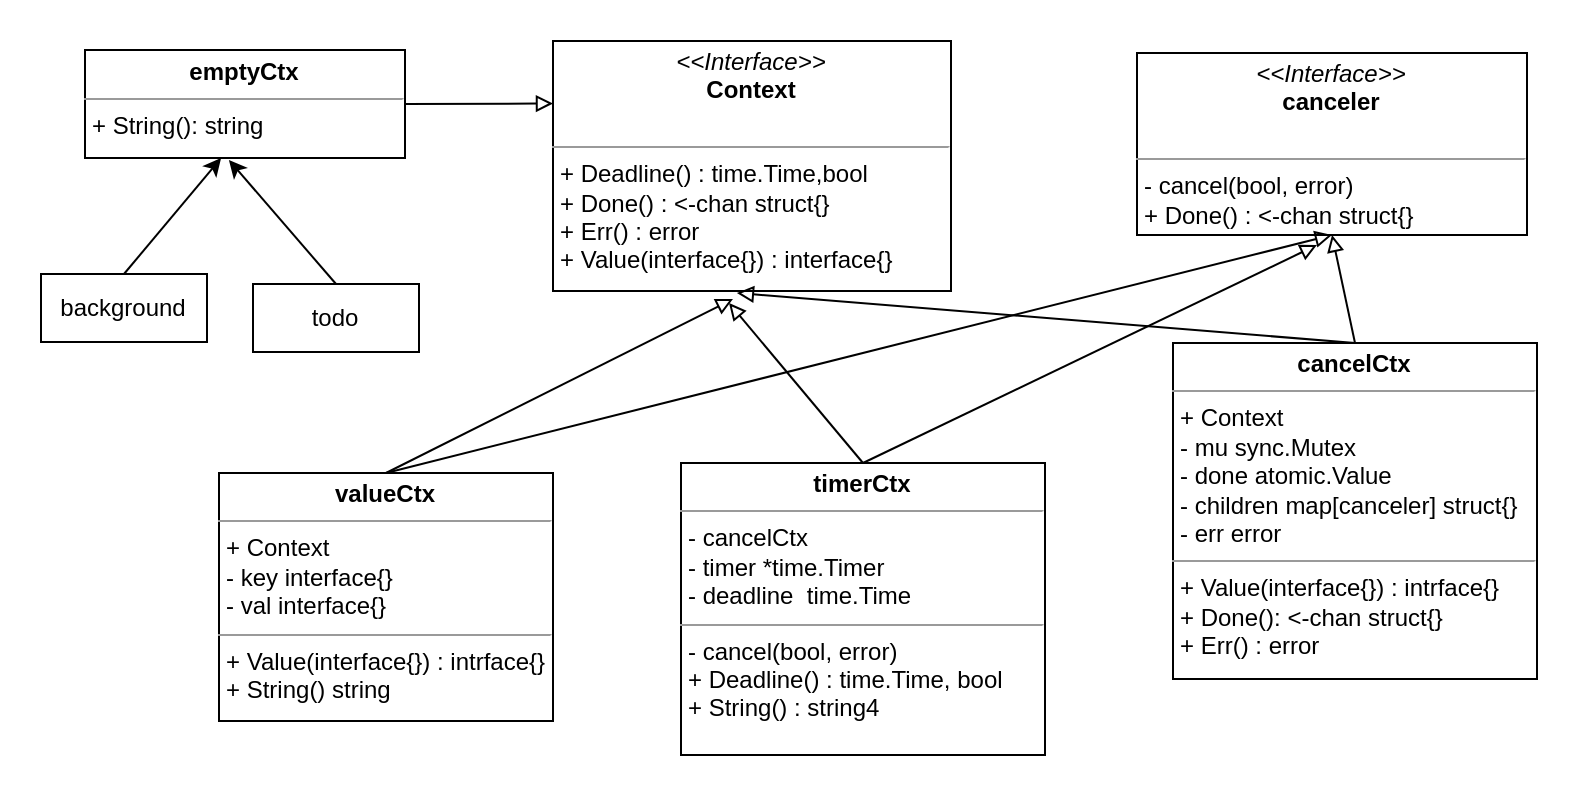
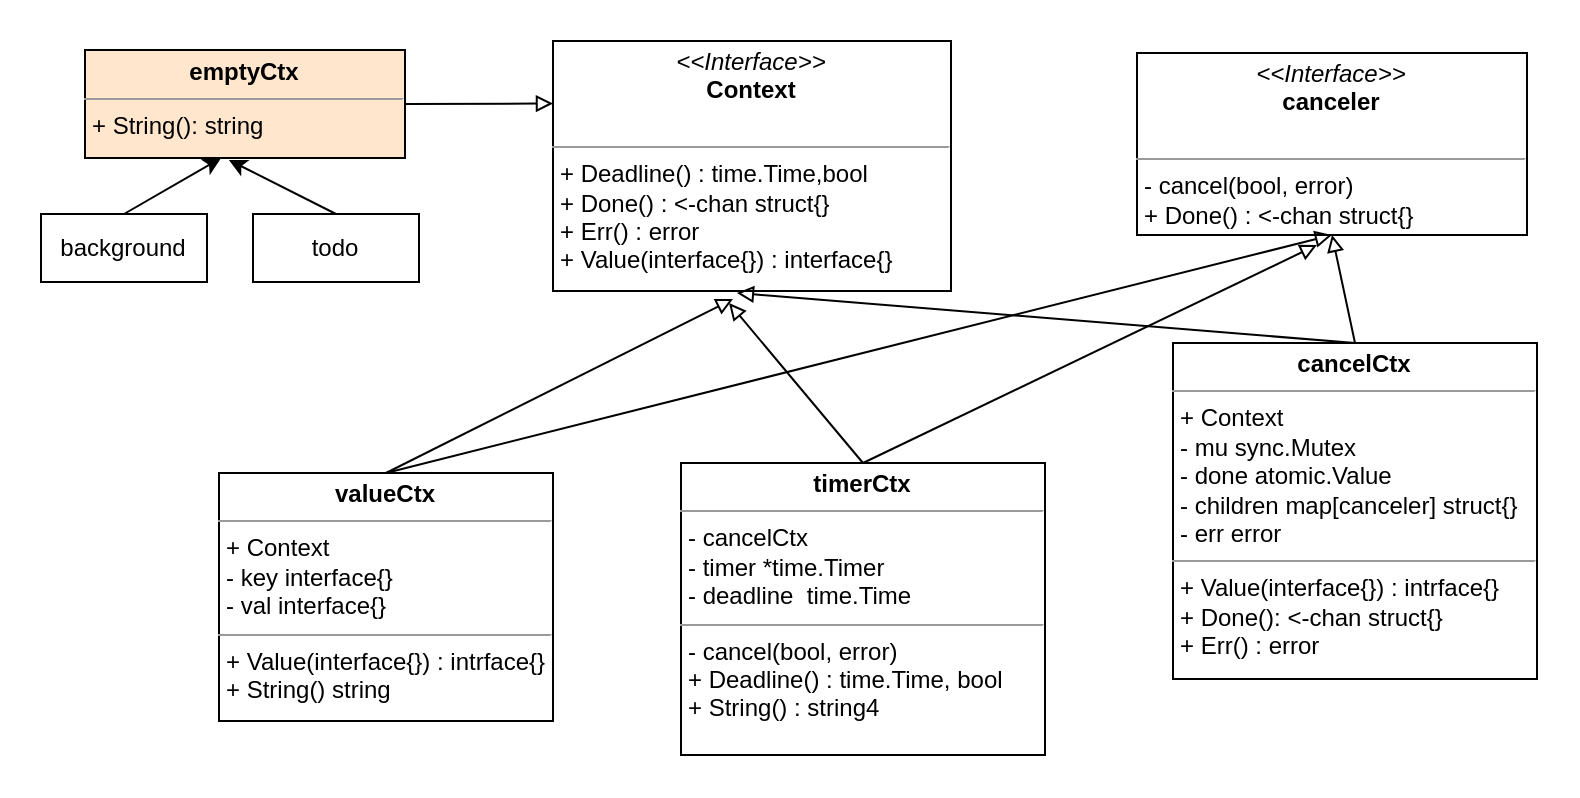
node "emptyCtx + String(): string": fillcolor #ffffff -> #ffe6cc
node "background": moved (124, 308) -> (124, 248)
node "todo": moved (336, 318) -> (336, 248)
